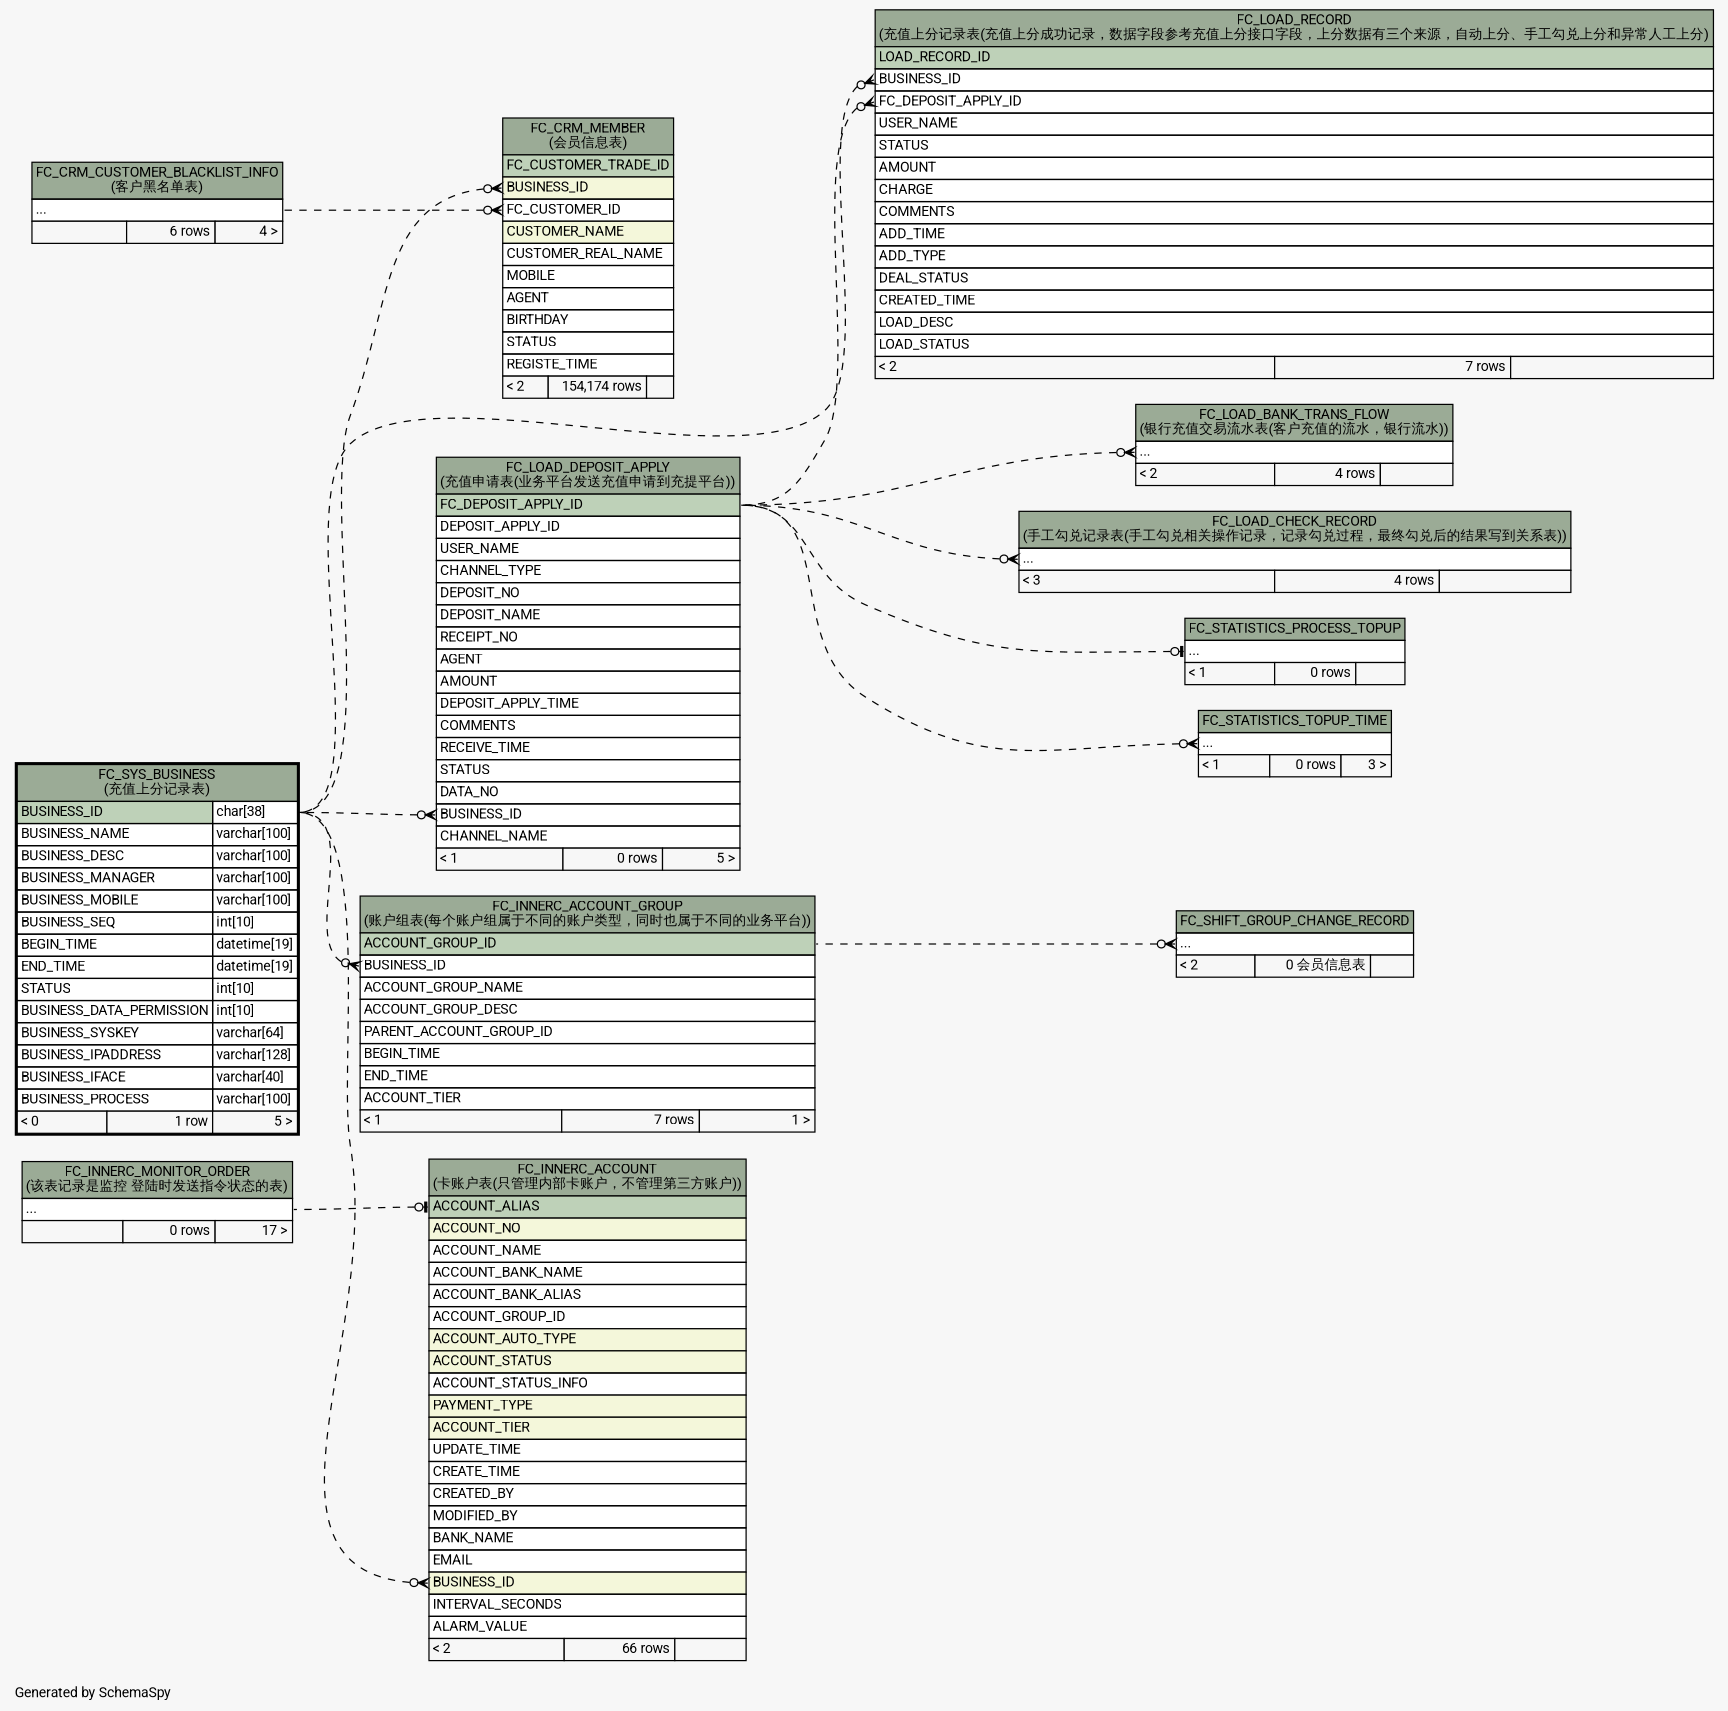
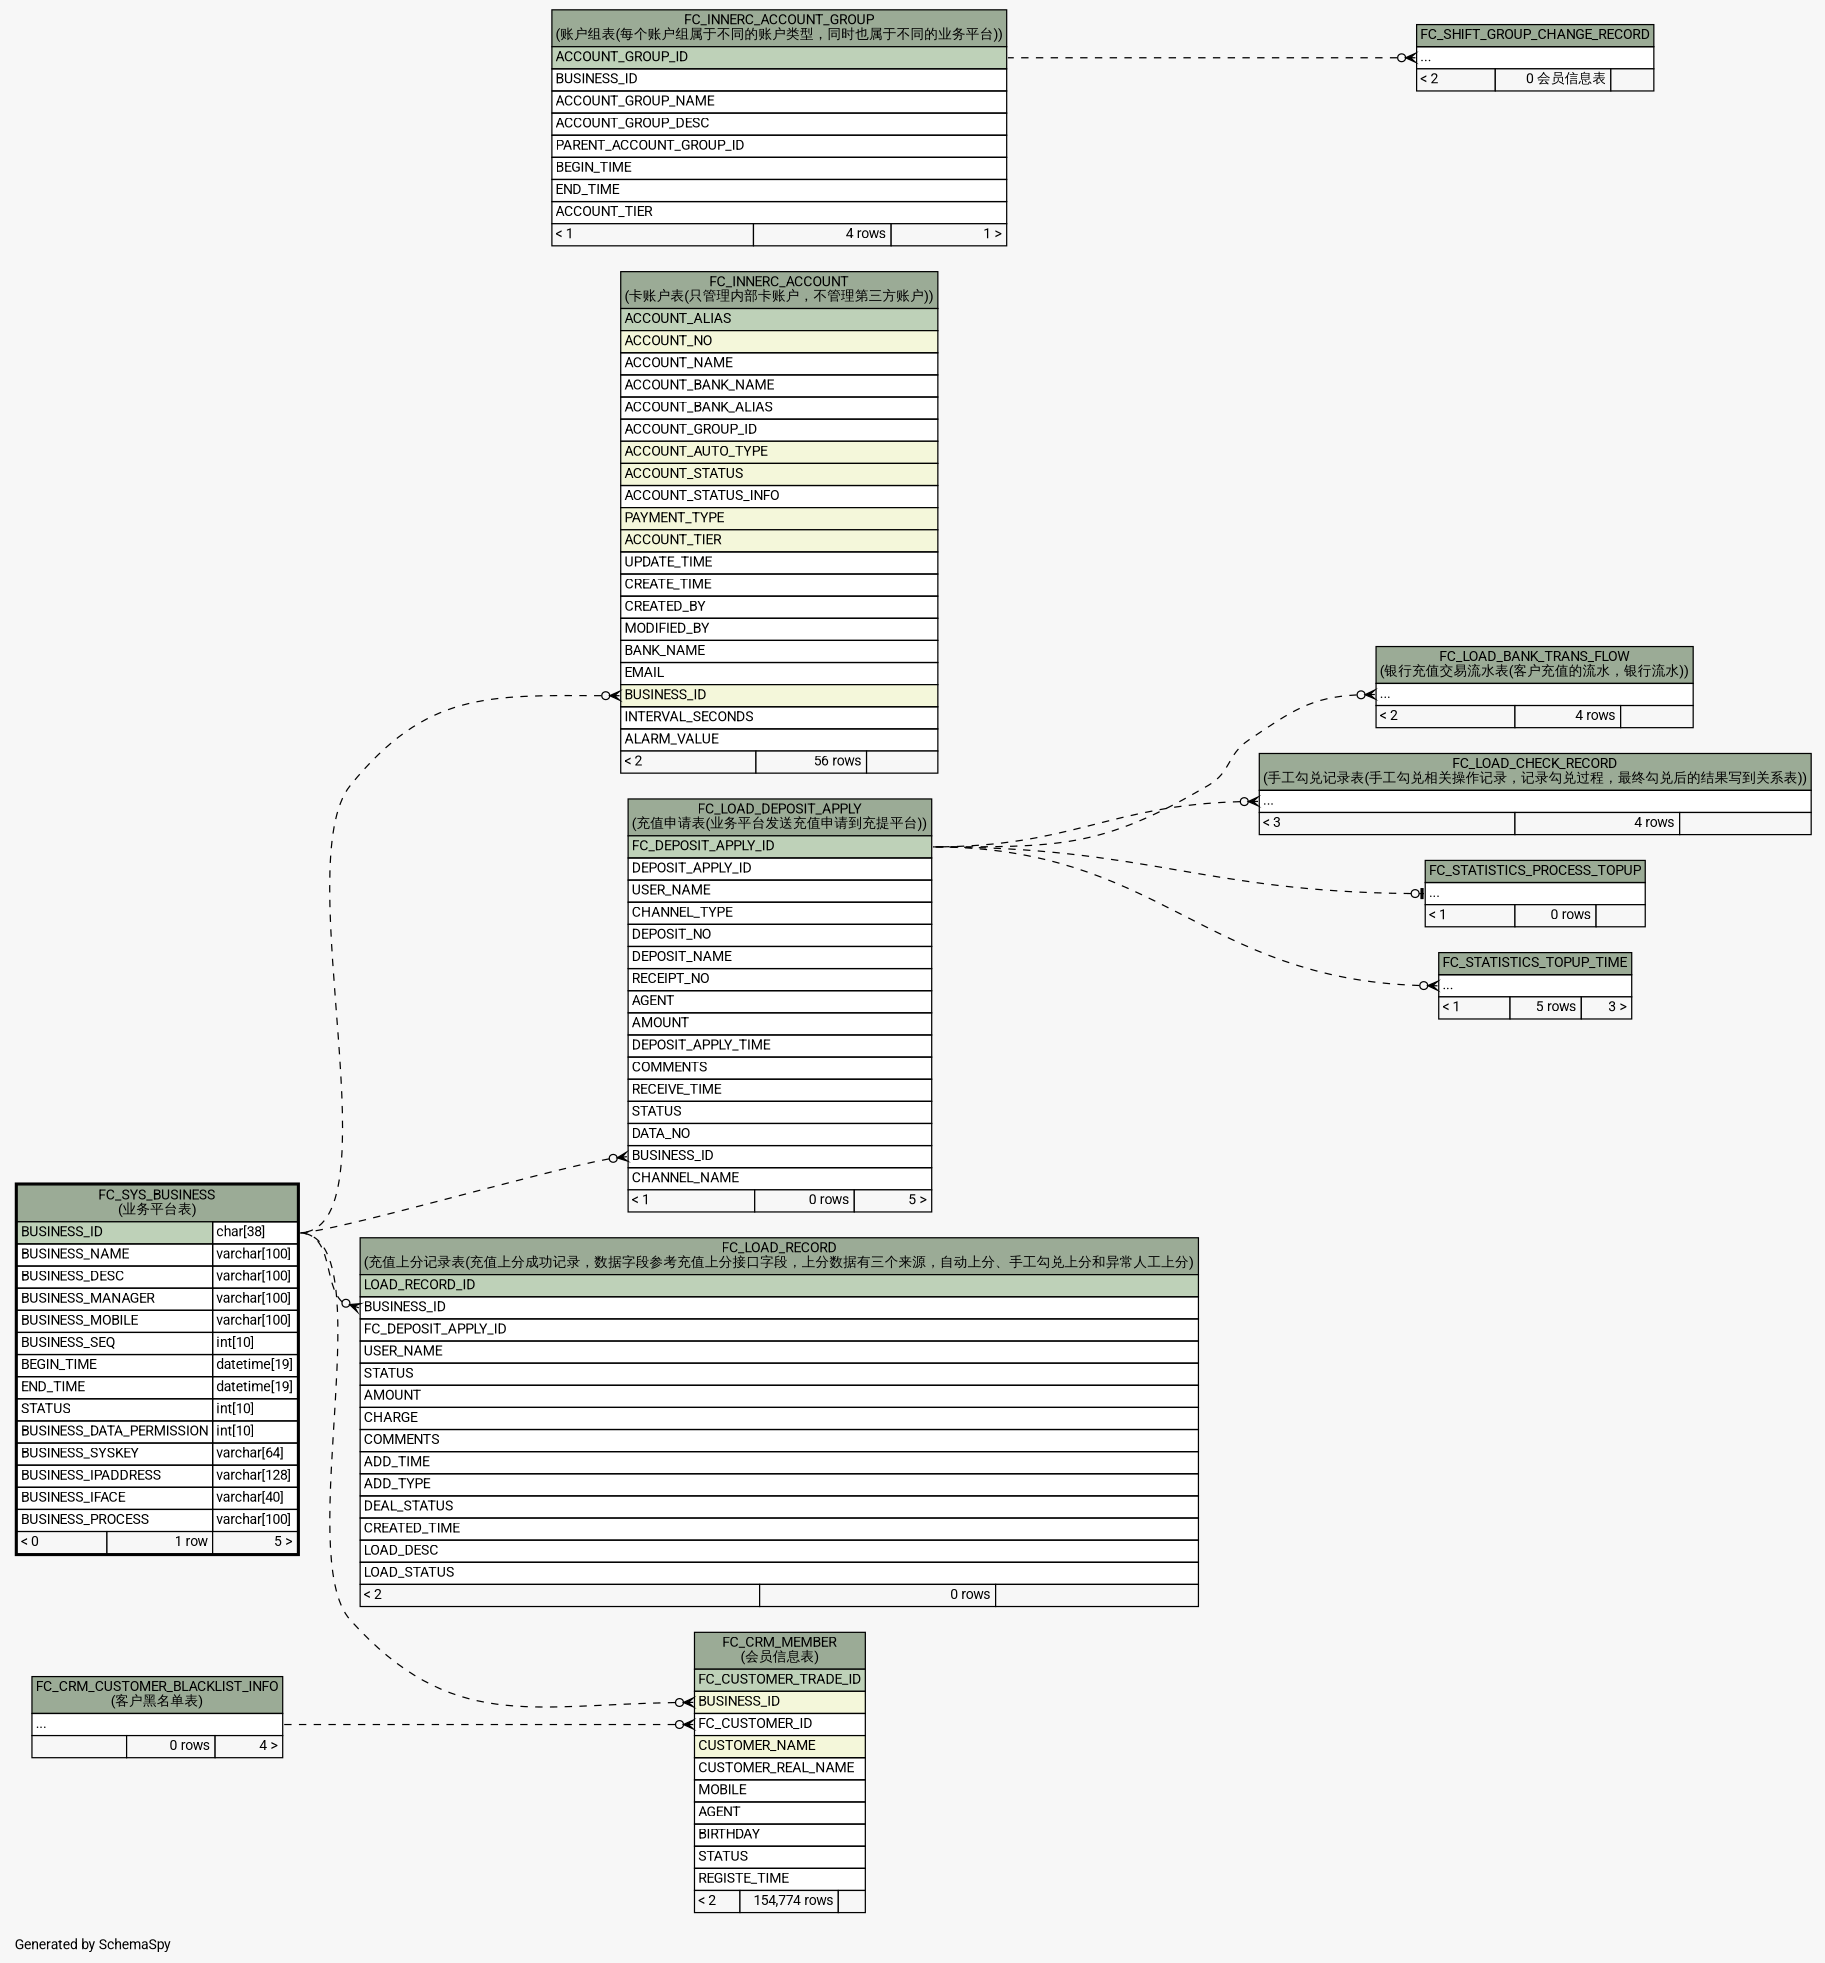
node "FC_CRM_CUSTOMER_BLACKLIST_INFO": text "6 rows" -> "0 rows"
edge "FC_LOAD_DEPOSIT_APPLY" -> "FC_LOAD_RECORD": removed
node "FC_LOAD_RECORD": text "7 rows" -> "0 rows"
node "FC_CRM_MEMBER": text "154,174 rows" -> "154,774 rows"
node "FC_STATISTICS_TOPUP_TIME": text "0 rows" -> "5 rows"
node "FC_SYS_BUSINESS": text "(充值上分记录表)" -> "(业务平台表)"
edge "FC_SYS_BUSINESS" -> "FC_INNERC_ACCOUNT_GROUP": removed
node "FC_INNERC_ACCOUNT_GROUP": text "7 rows" -> "4 rows"
node "FC_INNERC_MONITOR_ORDER": removed
node "FC_INNERC_ACCOUNT": text "66 rows" -> "56 rows"
